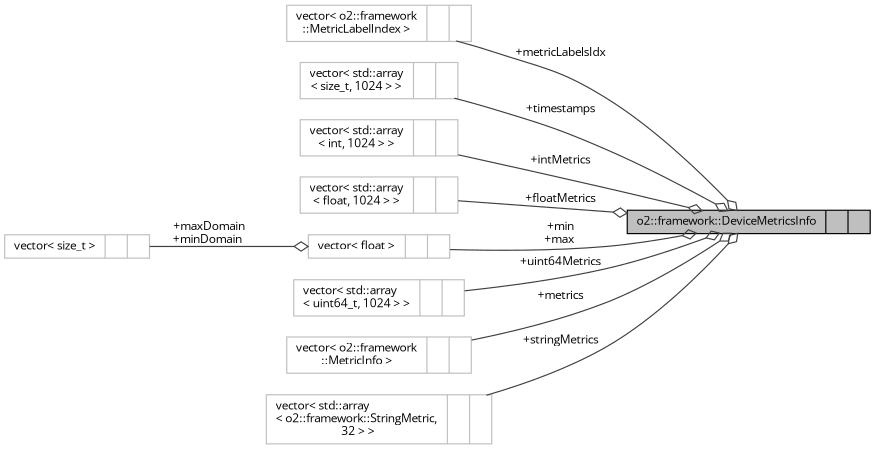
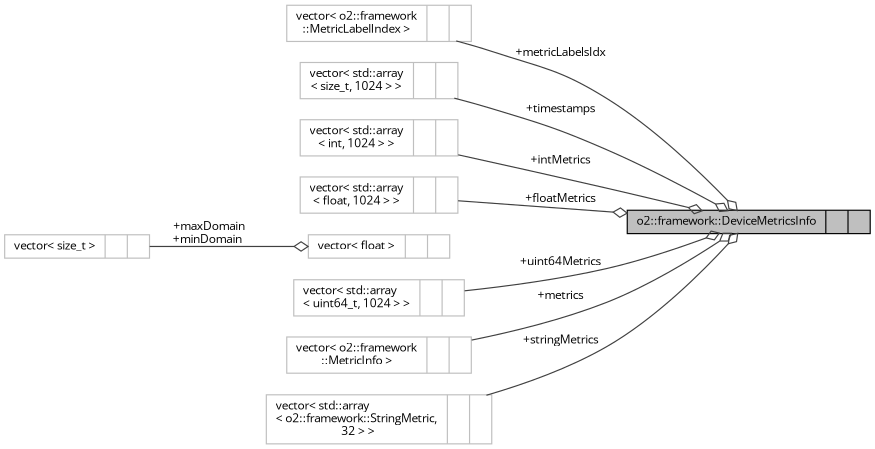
edge "vector< float >" -> "o2::framework::DeviceMetricsInfo": removed, label "+min +max"
